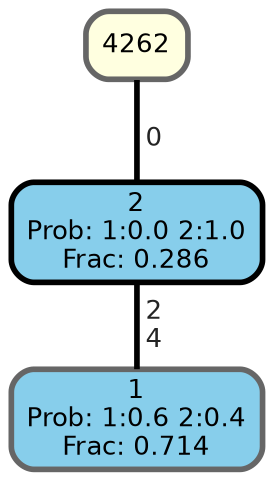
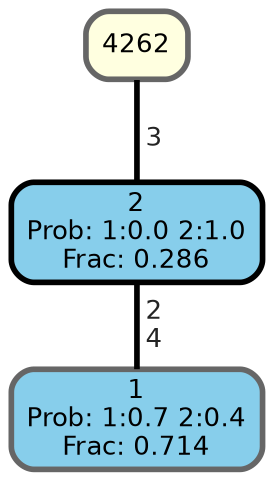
edge "4262" -- "2 Prob: 1:0.0 2:1.0 Frac: 0.286": label " 0" -> " 3"
node "1 Prob: 1:0.6 2:0.4 Frac: 0.714": label "1 Prob: 1:0.6 2:0.4 Frac: 0.714" -> "1 Prob: 1:0.7 2:0.4 Frac: 0.714"
